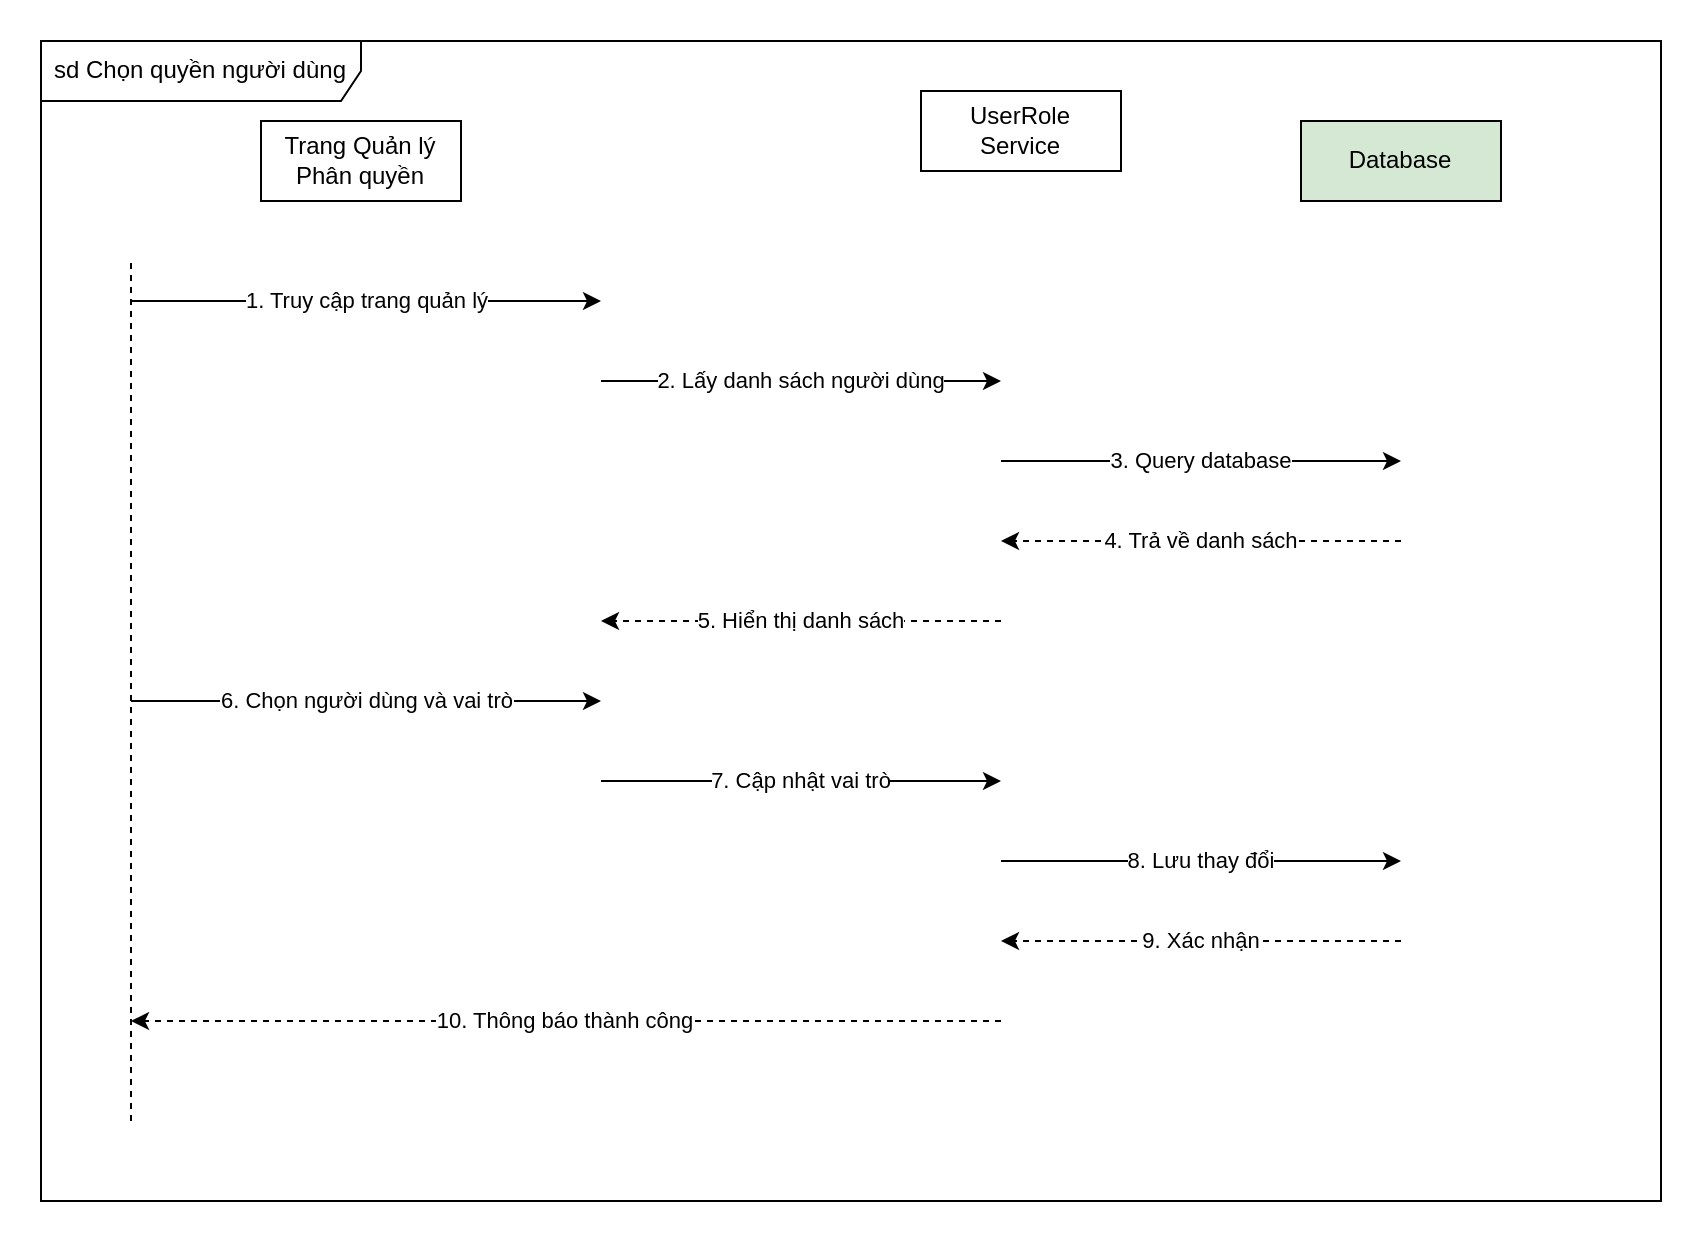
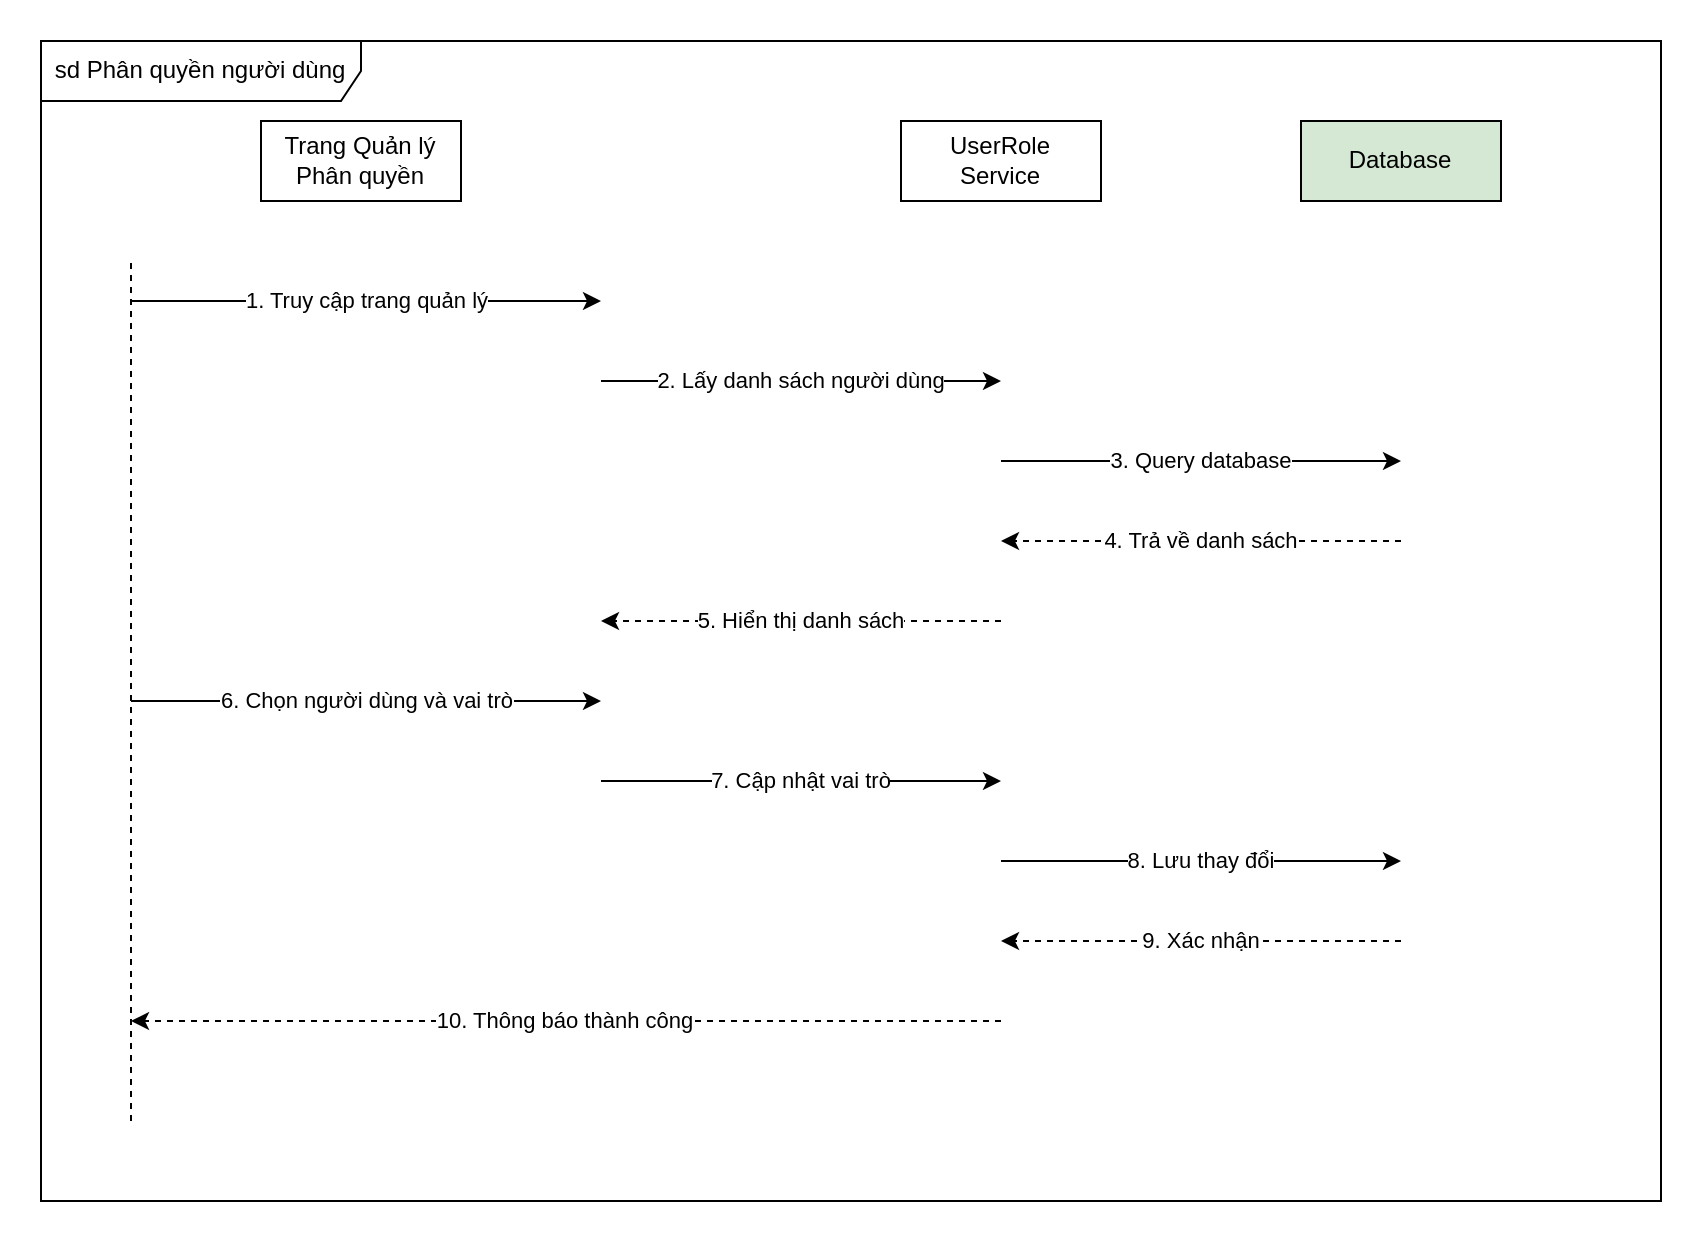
node "sd Chọn quyền người dùng": label "sd Chọn quyền người dùng" -> "sd Phân quyền người dùng"
node "UserRole Service": moved (1021, 131) -> (1001, 161)
